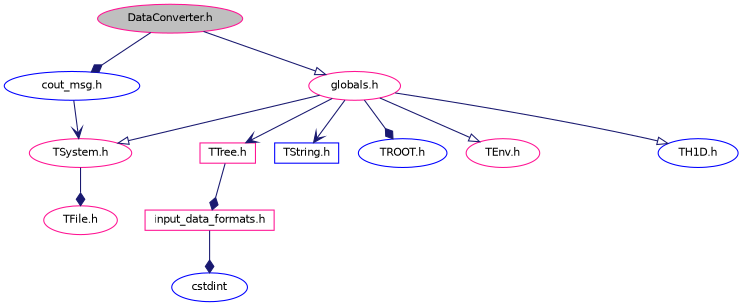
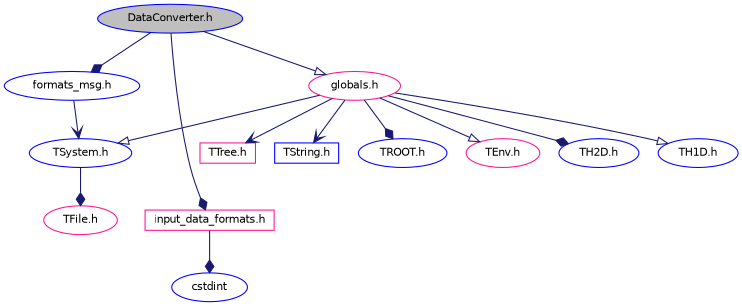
node "DataConverter.h": color deeppink -> blue
node "cout_msg.h": label "cout_msg.h" -> "formats_msg.h"
node "TSystem.h": color deeppink -> blue
node "TH2D.h": added
edge "TTree.h" -> "input_data_formats.h": now "DataConverter.h" -> "input_data_formats.h"
